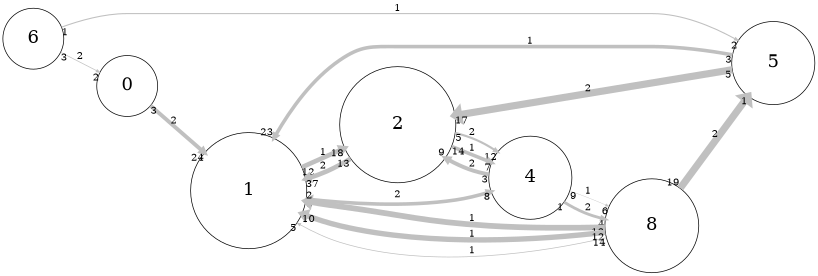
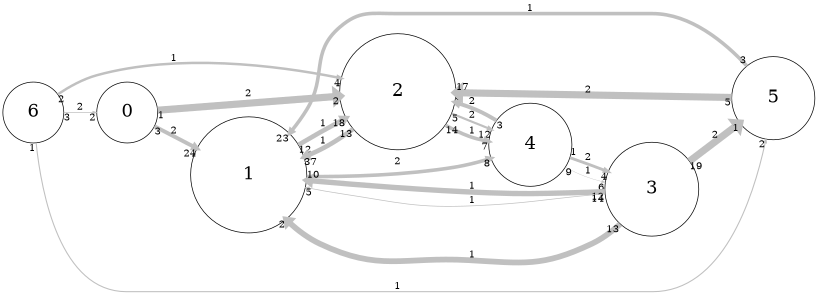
edge "6" -> "2": added, label "1"
edge "0" -> "2": added, label "2"
edge "2" -> "1": label "2" -> "1"
node "8": label "8" -> "3"
